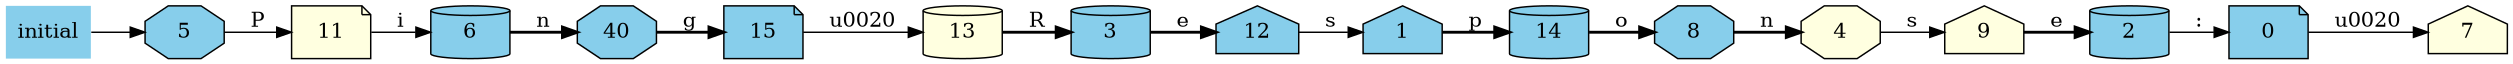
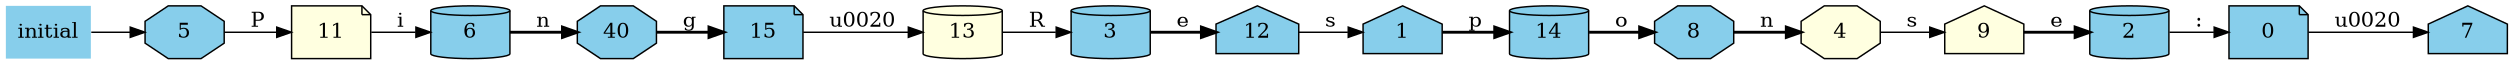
edge "13" -> "3": style bold -> solid
node "7": fillcolor lightyellow -> skyblue
